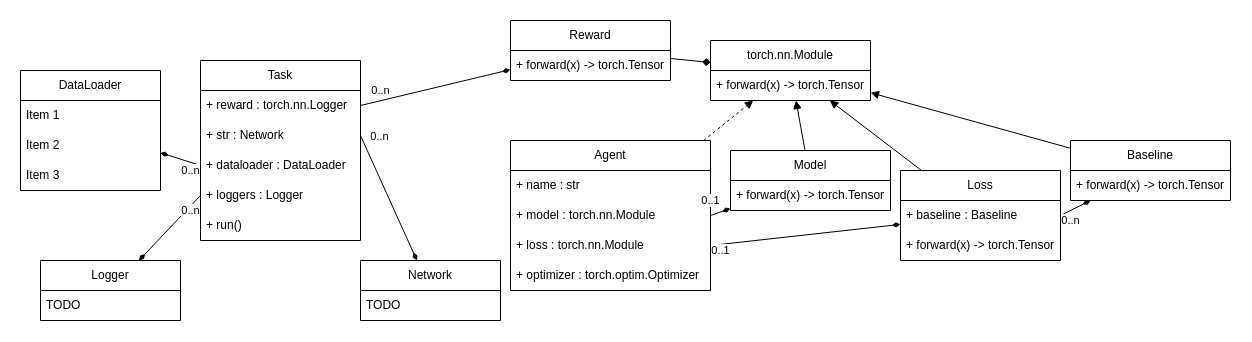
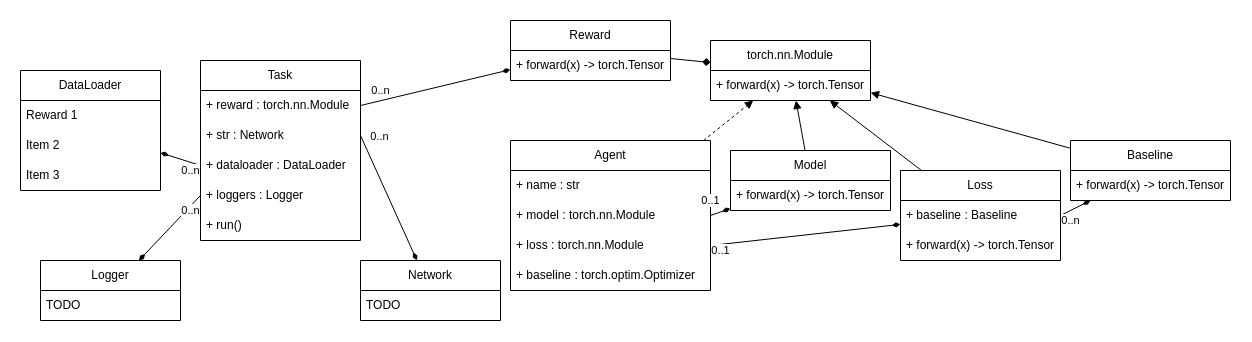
node "+ reward : torch.nn.Logger": label "+ reward : torch.nn.Logger" -> "+ reward : torch.nn.Module"
node "Item 1": label "Item 1" -> "Reward 1"
node "+ optimizer : torch.optim.Optimizer": label "+ optimizer : torch.optim.Optimizer" -> "+ baseline : torch.optim.Optimizer"
